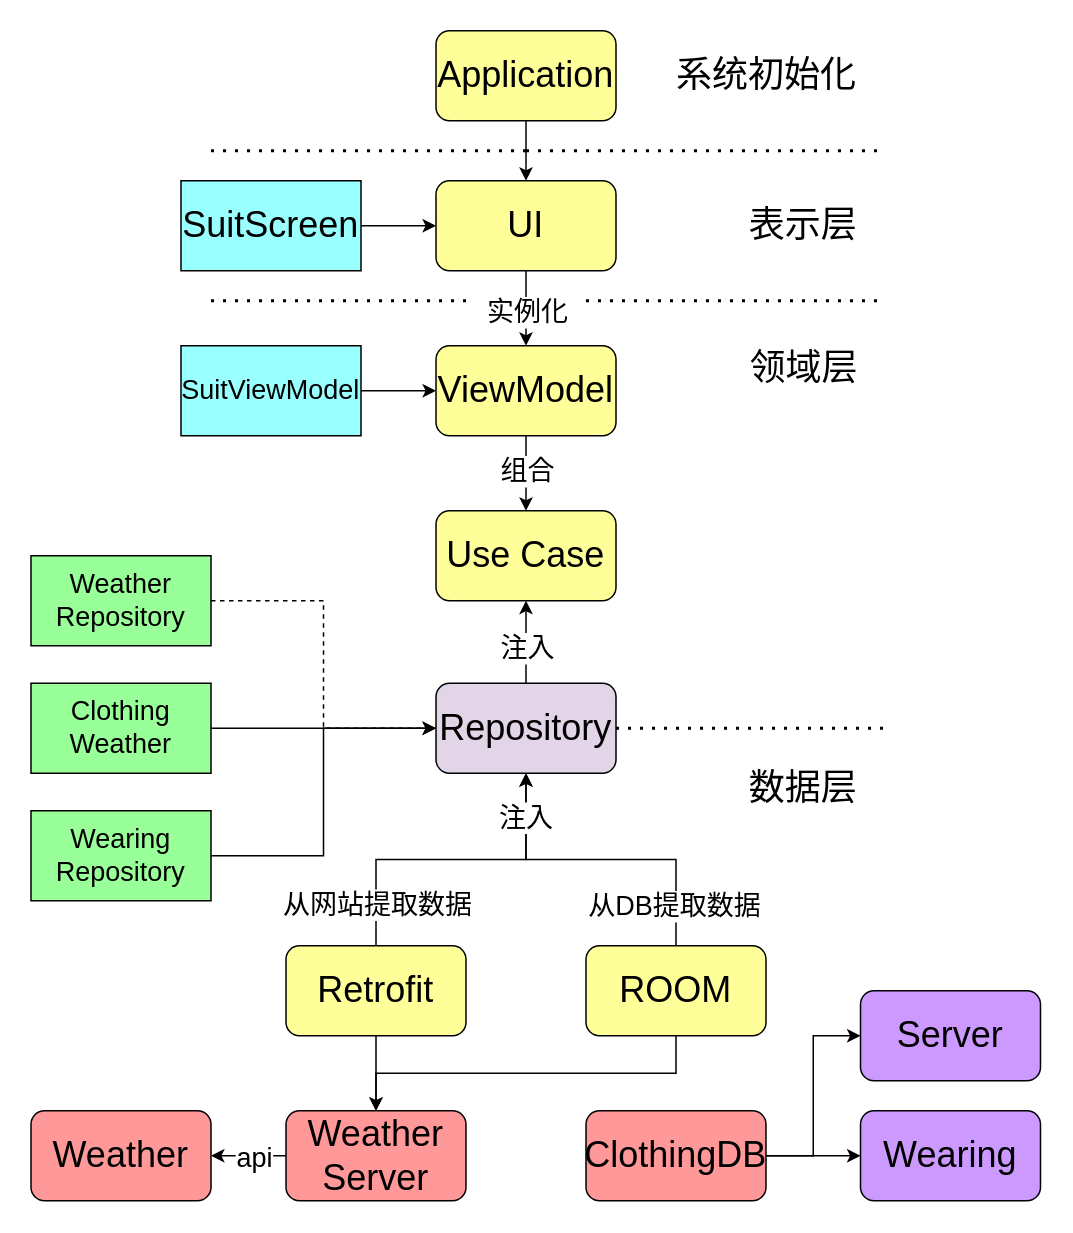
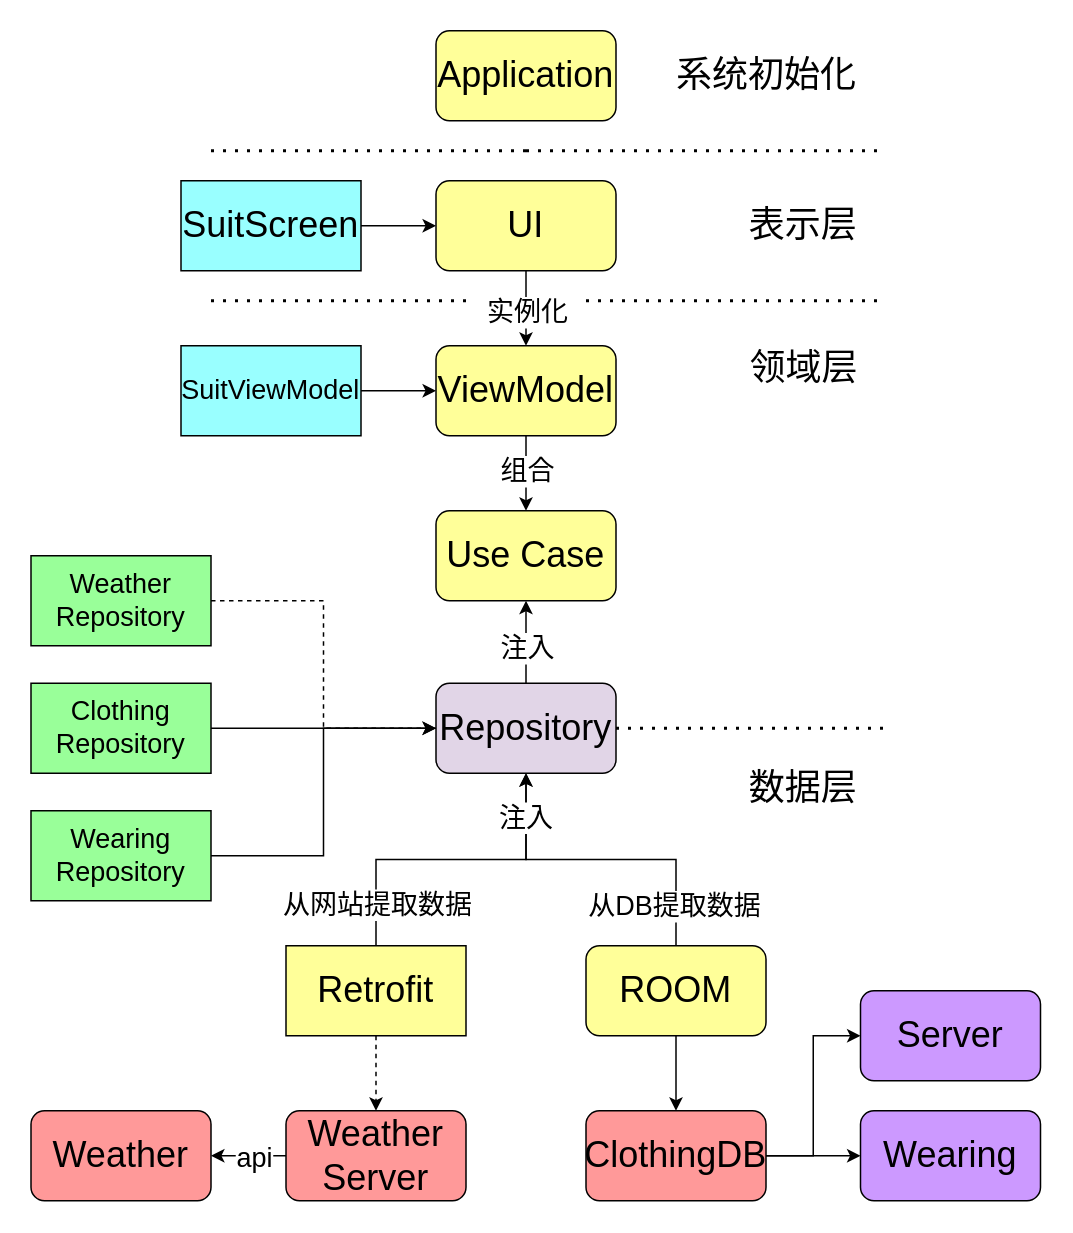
edge "Application" -> "UI": removed
node "Clothing Weather": label "Clothing Weather" -> "Clothing Repository"
node "Retrofit": shape rounded rectangle -> rectangle
edge "Retrofit" -> "Weather Server": style solid -> dashed
edge "ROOM" -> "Weather Server": now "ROOM" -> "ClothingDB"
